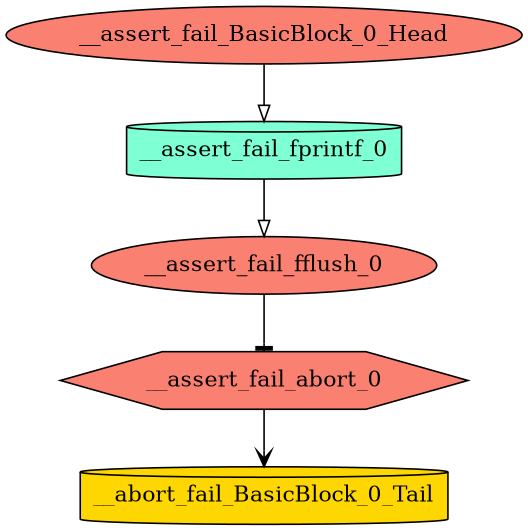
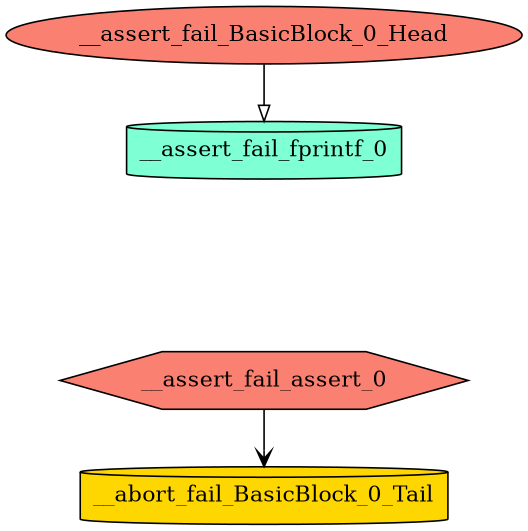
node "__assert_fail_fflush_0": removed
node "__assert_fail_abort_0": label "__assert_fail_abort_0" -> "__assert_fail_assert_0"
